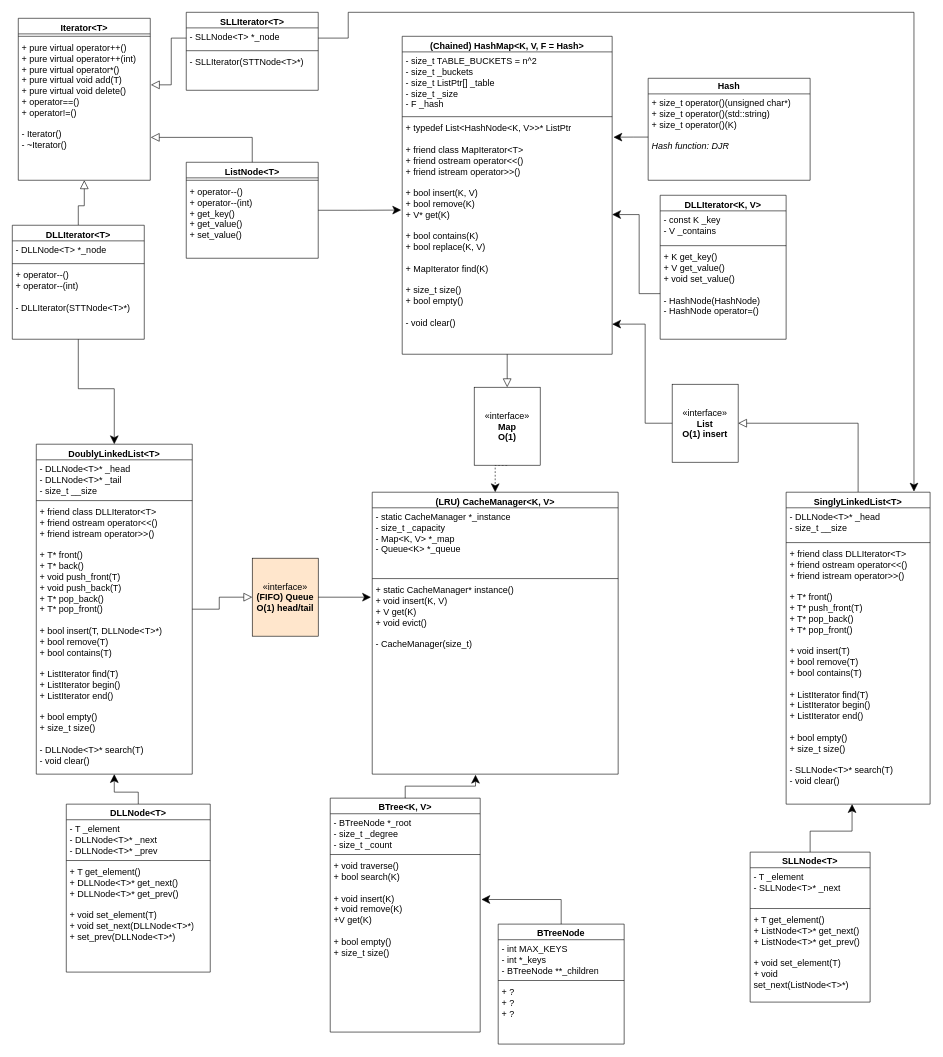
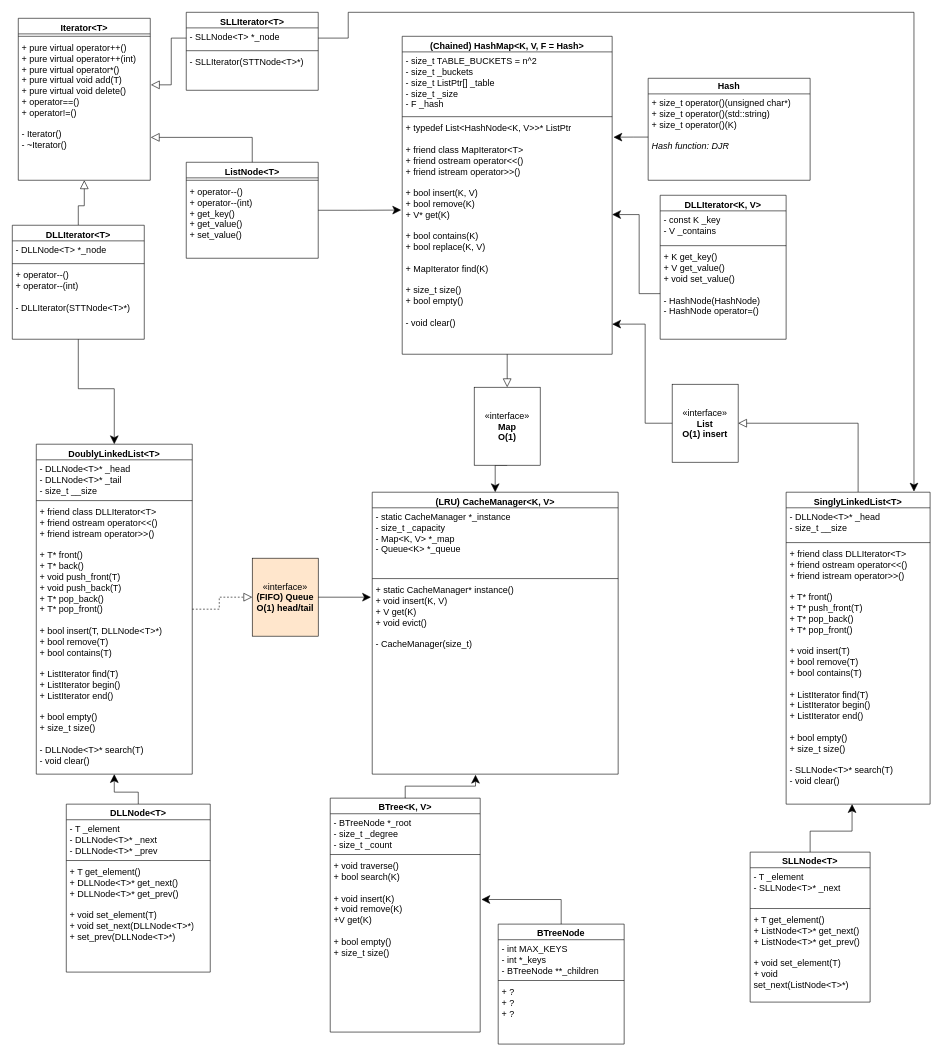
edge "«interface» Map O(1)" -> "(LRU) CacheManager<K, V>": style dashed -> solid
edge "DoublyLinkedList<T>" -> "«interface» (FIFO) Queue O(1) head/tail": style solid -> dashed
